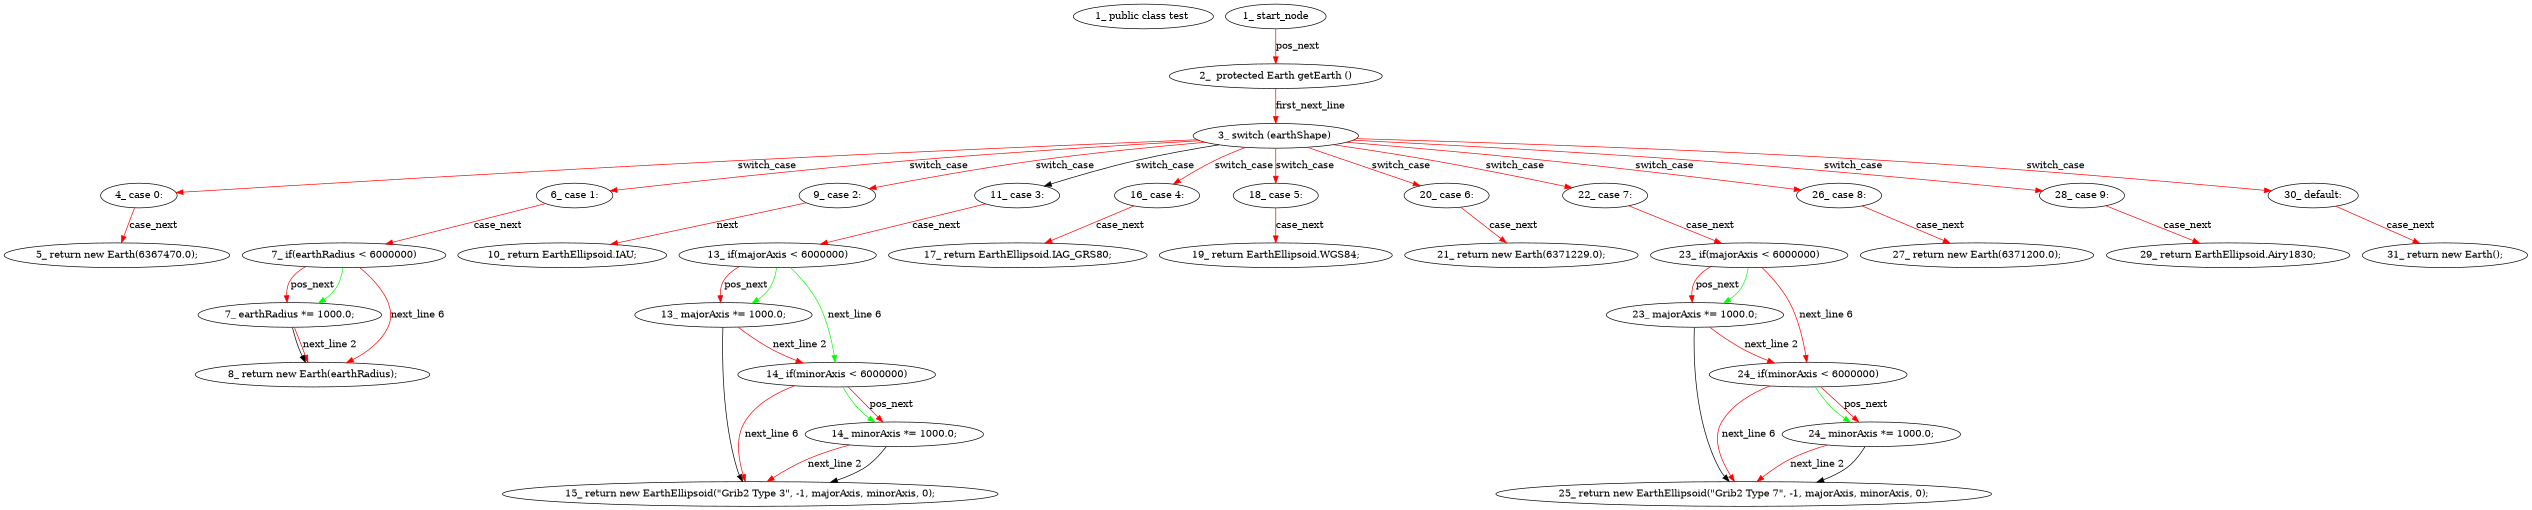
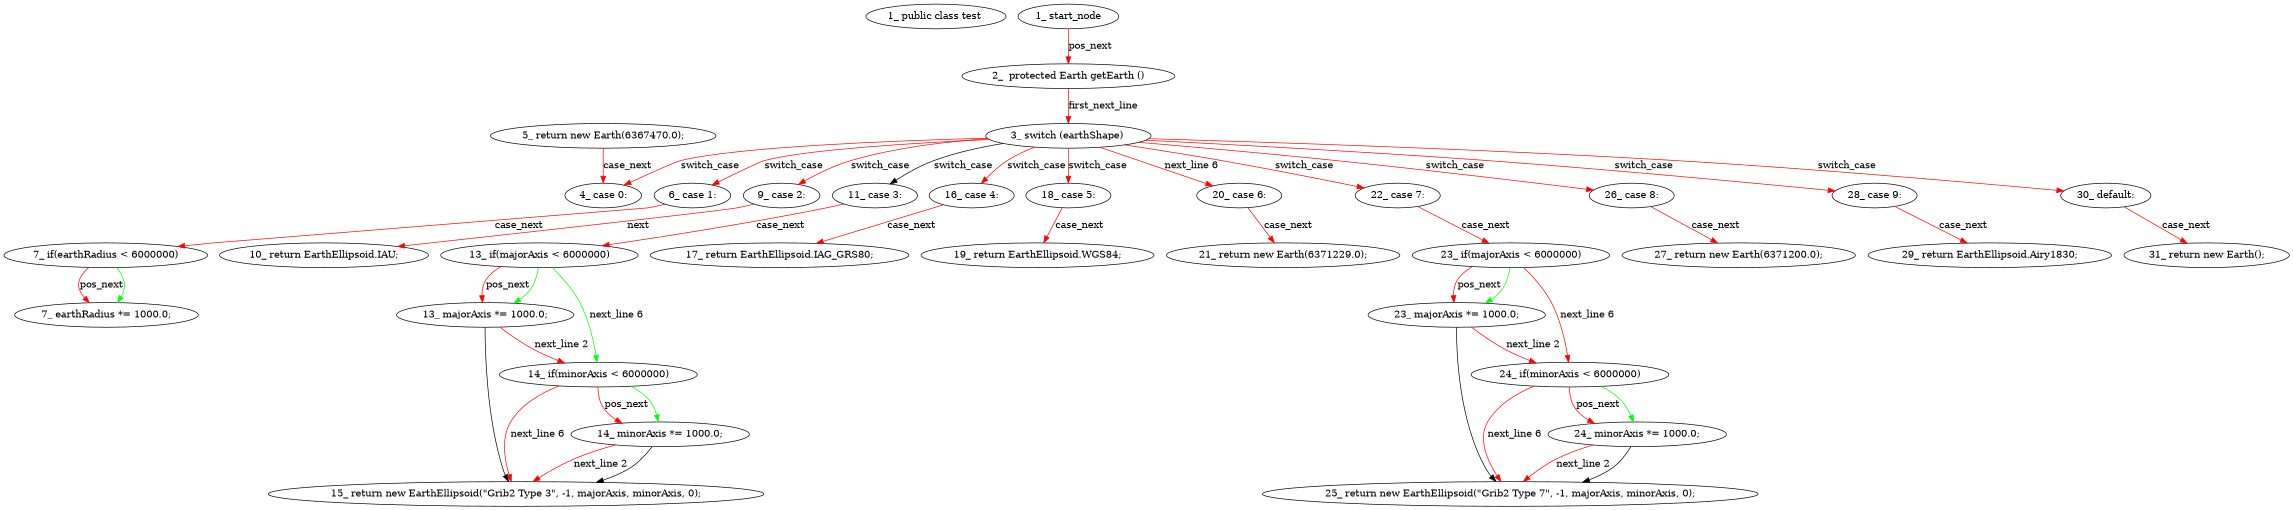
edge "3_ switch (earthShape)" -> "20_ case 6:": label "switch_case" -> "next_line 6"
edge "4_ case 0:" -> "5_ return new Earth(6367470.0);": reversed
node "8_ return new Earth(earthRadius);": removed
